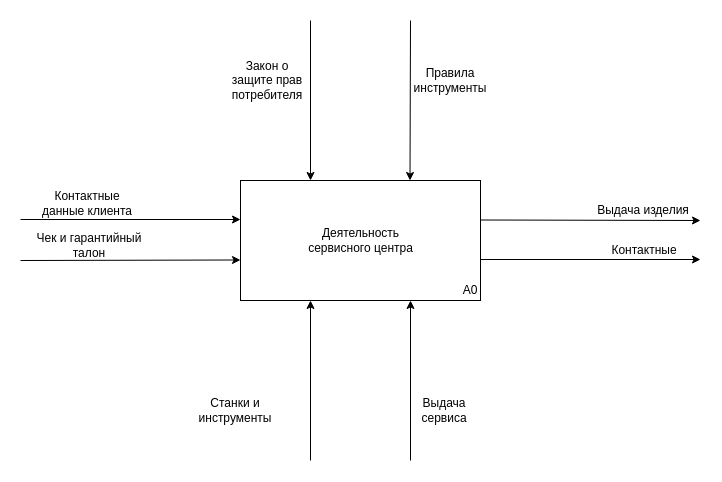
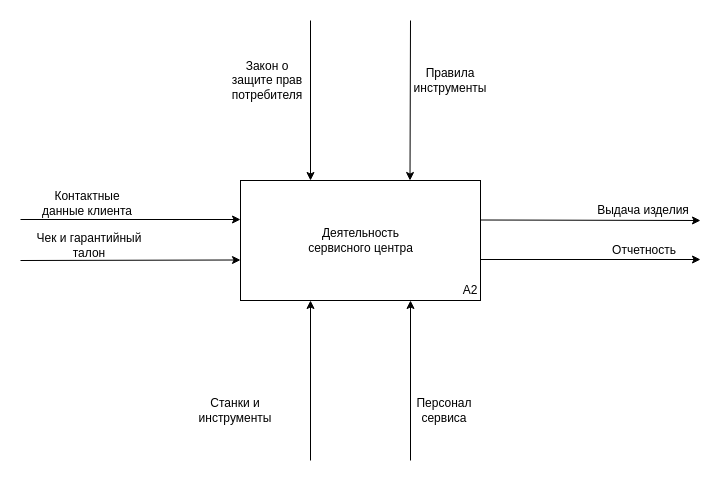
node "Контактные": label "Контактные" -> "Отчетность"
node "А0": label "А0" -> "А2"
node "Выдача сервиса": label "Выдача сервиса" -> "Персонал сервиса"
